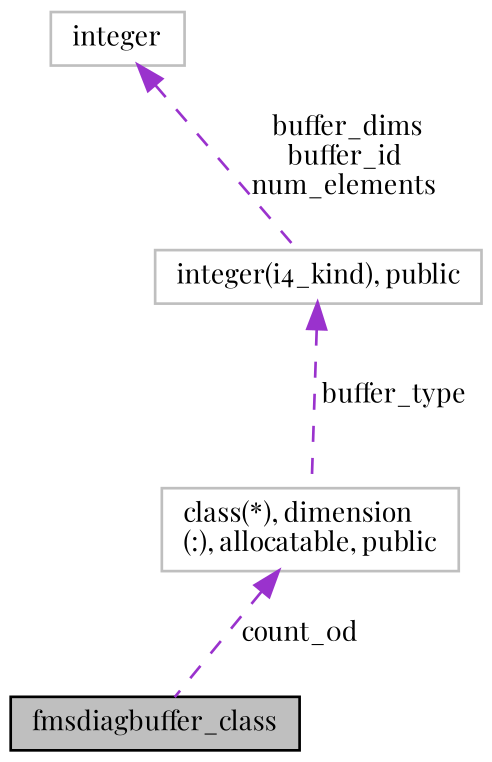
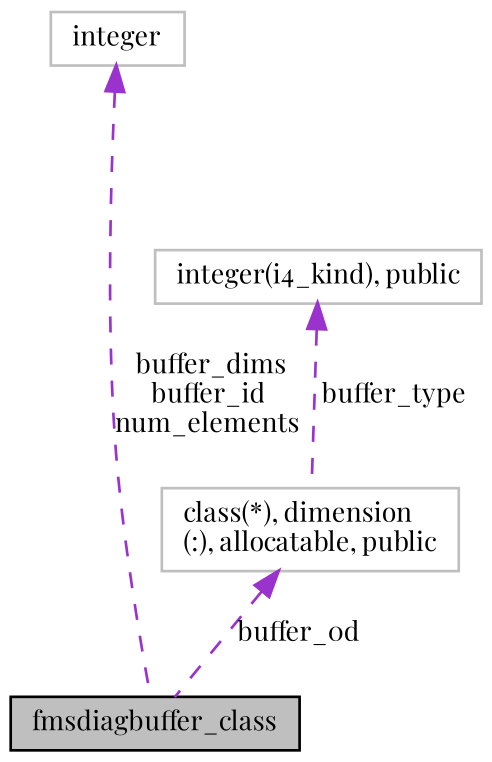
edge "integer(i4_kind), public" -> "integer": now "fmsdiagbuffer_class" -> "integer"
edge "fmsdiagbuffer_class" -> "class(*), dimension (:), allocatable, public": label " count_0d" -> " buffer_0d"
